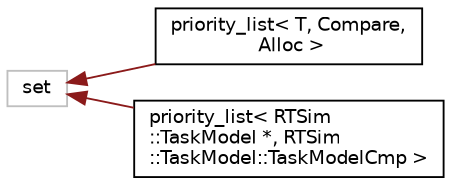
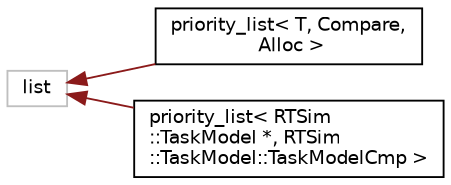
node "set": label "set" -> "list"
